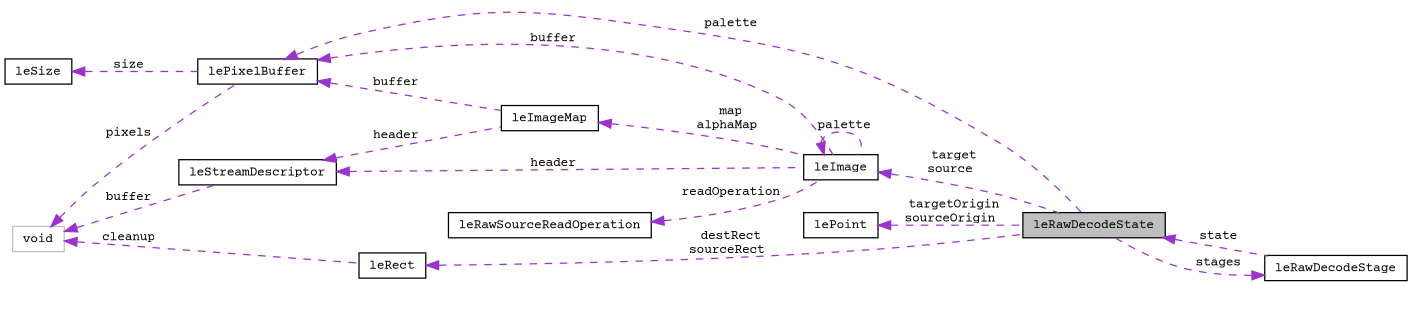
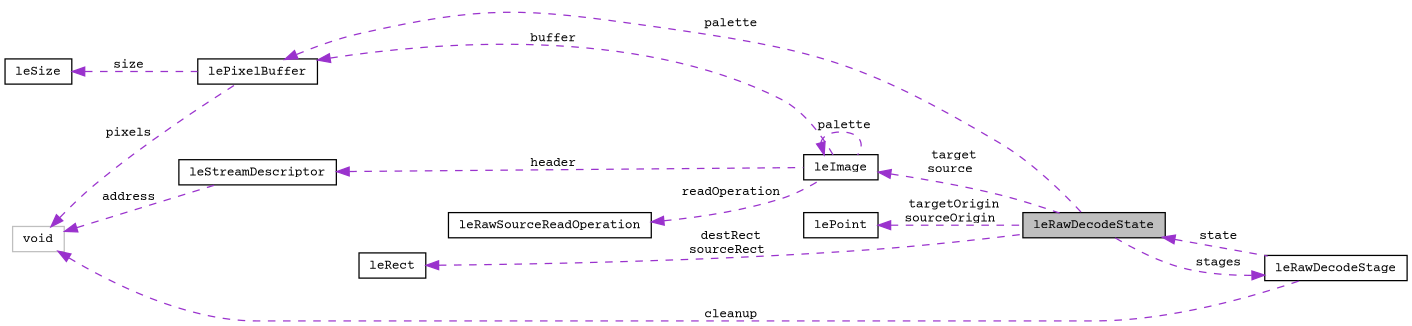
node "leImageMap": removed
edge "leStreamDescriptor" -> "void": label " buffer" -> " address"
edge "leRect" -> "void": now "leRawDecodeStage" -> "void"
